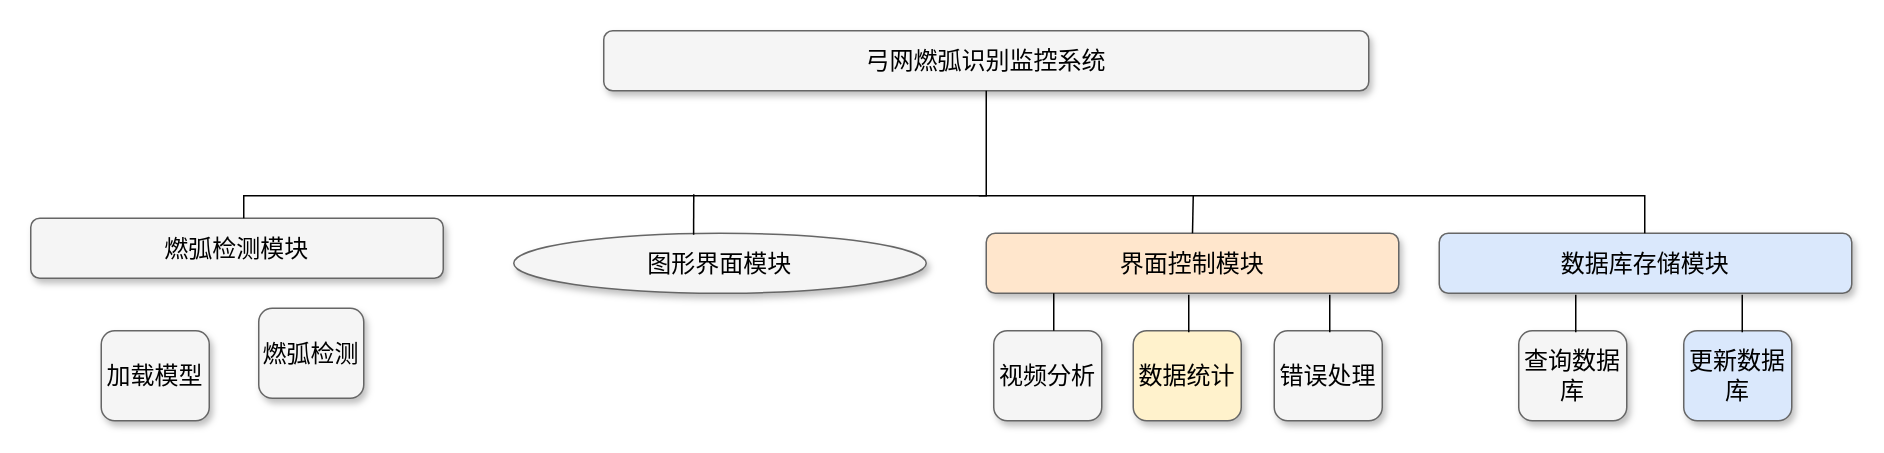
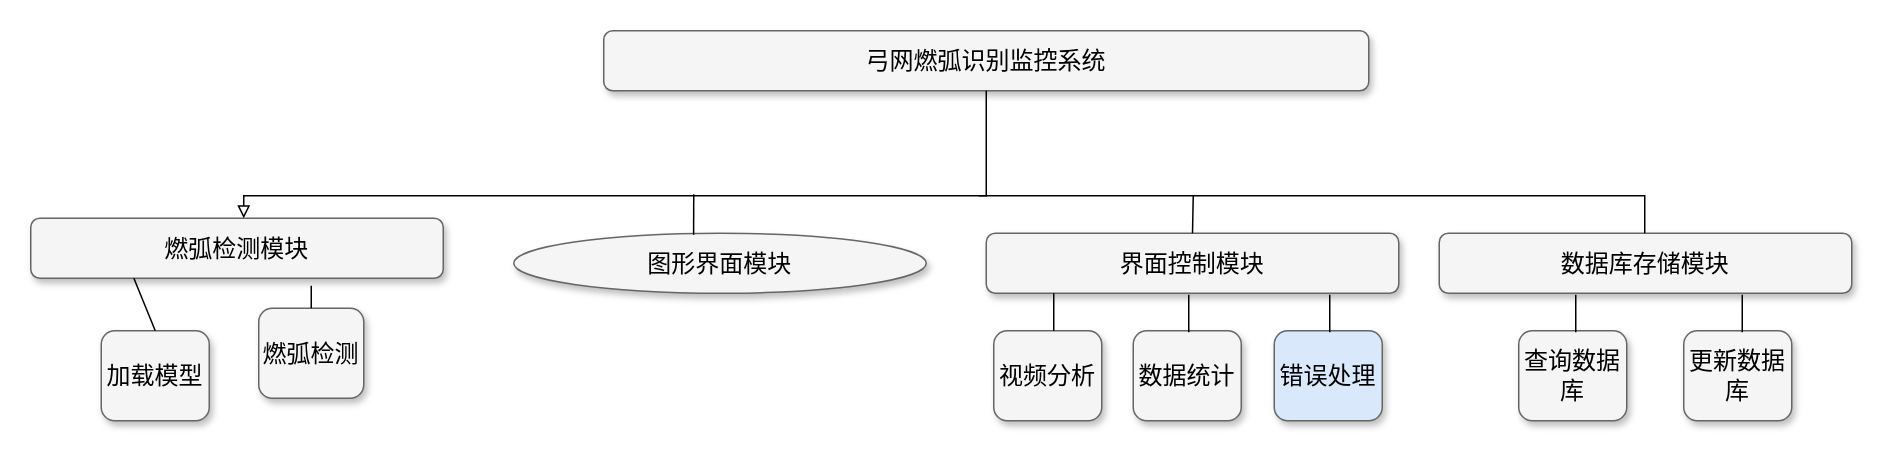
edge "弓网燃弧识别监控系统" -- "燃弧检测模块": arrowhead none -> block
node "界面控制模块": fillcolor #ffe6cc -> #f5f5f5
node "数据库存储模块": fillcolor #dae8fc -> #f5f5f5
edge "燃弧检测模块" -- "燃弧检测": added
edge "燃弧检测模块" -- "加载模型": added
node "数据统计": fillcolor #fff2cc -> #f5f5f5
node "错误处理": fillcolor #f5f5f5 -> #dae8fc
node "更新数据库": fillcolor #dae8fc -> #f5f5f5
